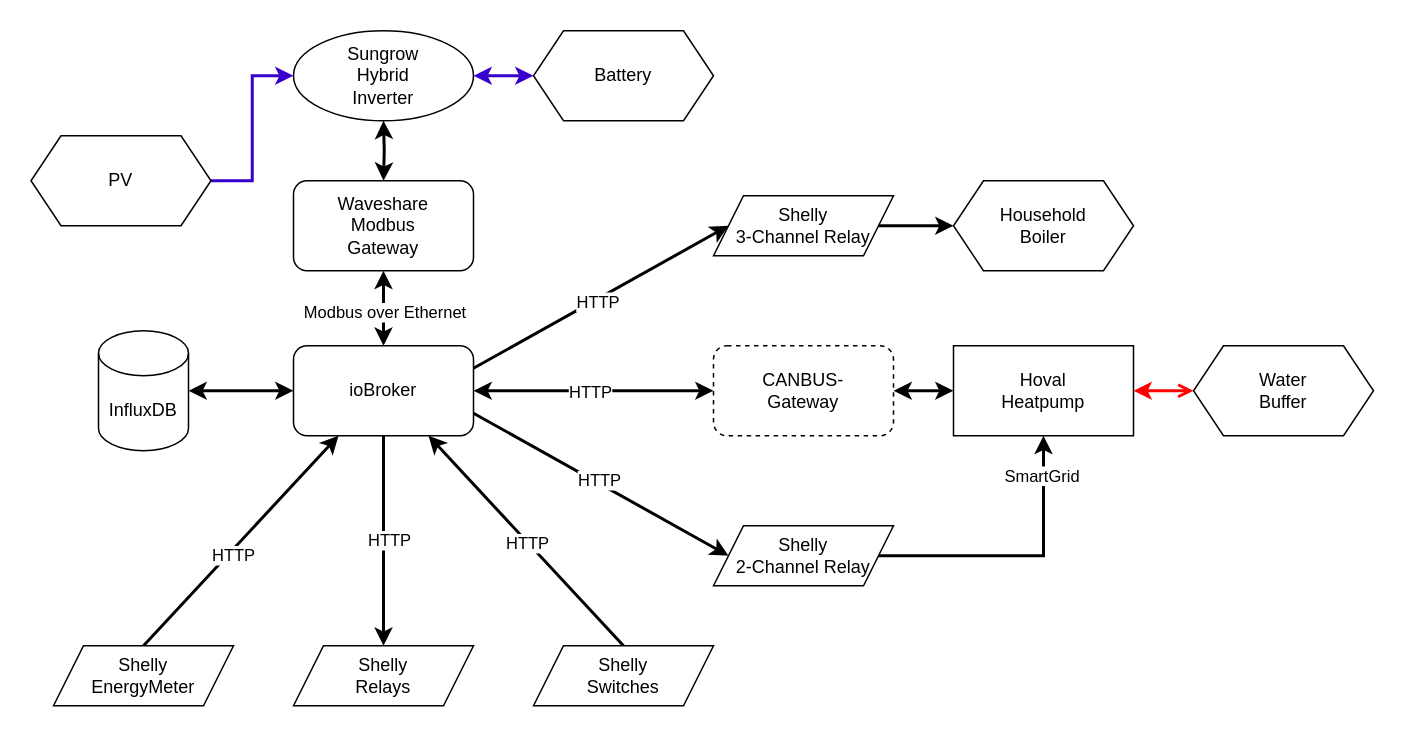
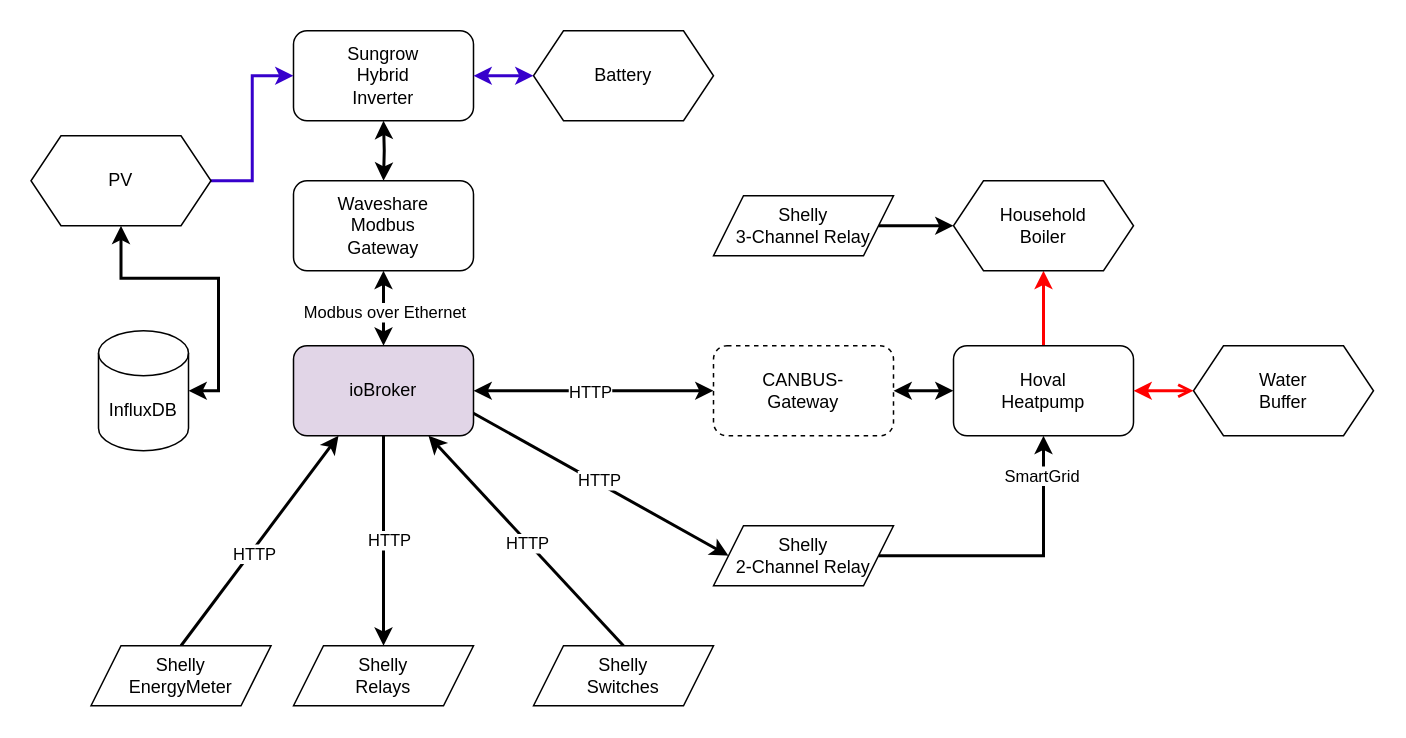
node "Sungrow Hybrid Inverter": shape ellipse -> rounded rectangle
edge "ioBroker" -> "Shelly 3-Channel Relay": removed, label "HTTP"
edge "Hoval Heatpump" -> "Household Boiler": added
edge "InfluxDB" -- "ioBroker": now "InfluxDB" -- "PV"
node "ioBroker": fillcolor #ffffff -> #e1d5e7
node "Hoval Heatpump": shape rectangle -> rounded rectangle
node "Shelly EnergyMeter": moved (143, 676) -> (181, 676)
